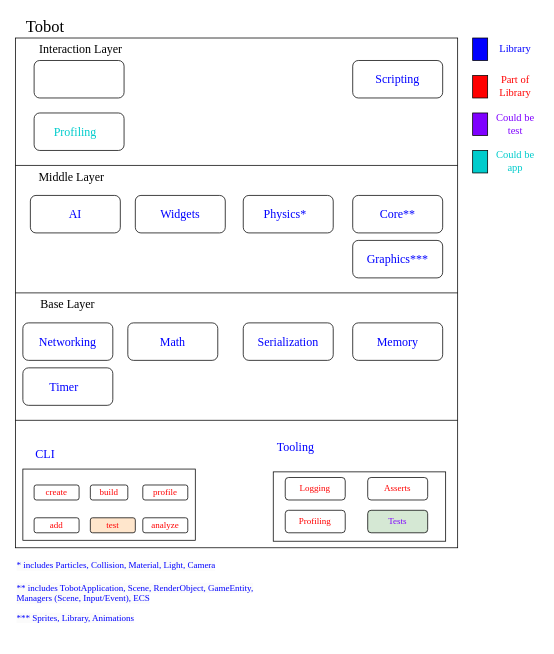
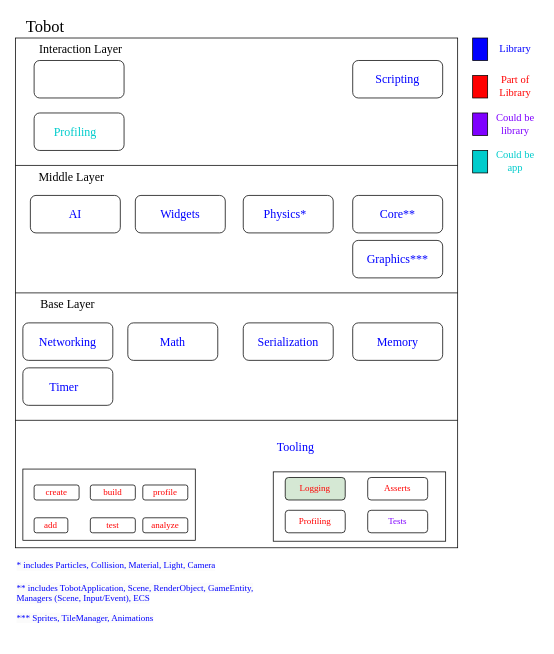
node "Could be test": label "Could be test" -> "Could be library"
node "CLI": removed
node "Logging": fillcolor #ffffff -> #d5e8d4
node "build": size 38x15 -> 45x15
node "Tests": fillcolor #d5e8d4 -> #ffffff
node "add": size 45x15 -> 34x15
node "test": fillcolor #ffe6cc -> #ffffff
node "*** Sprites, Library, Animations": label "*** Sprites, Library, Animations" -> "*** Sprites, TileManager, Animations"
